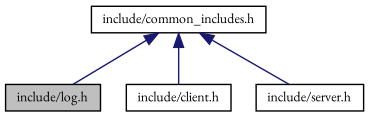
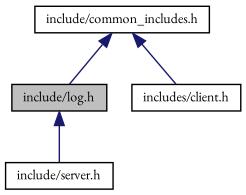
edge "include/server.h" -> "include/common_includes.h": now "include/server.h" -> "include/log.h"
node "include/client.h": label "include/client.h" -> "includes/client.h"
